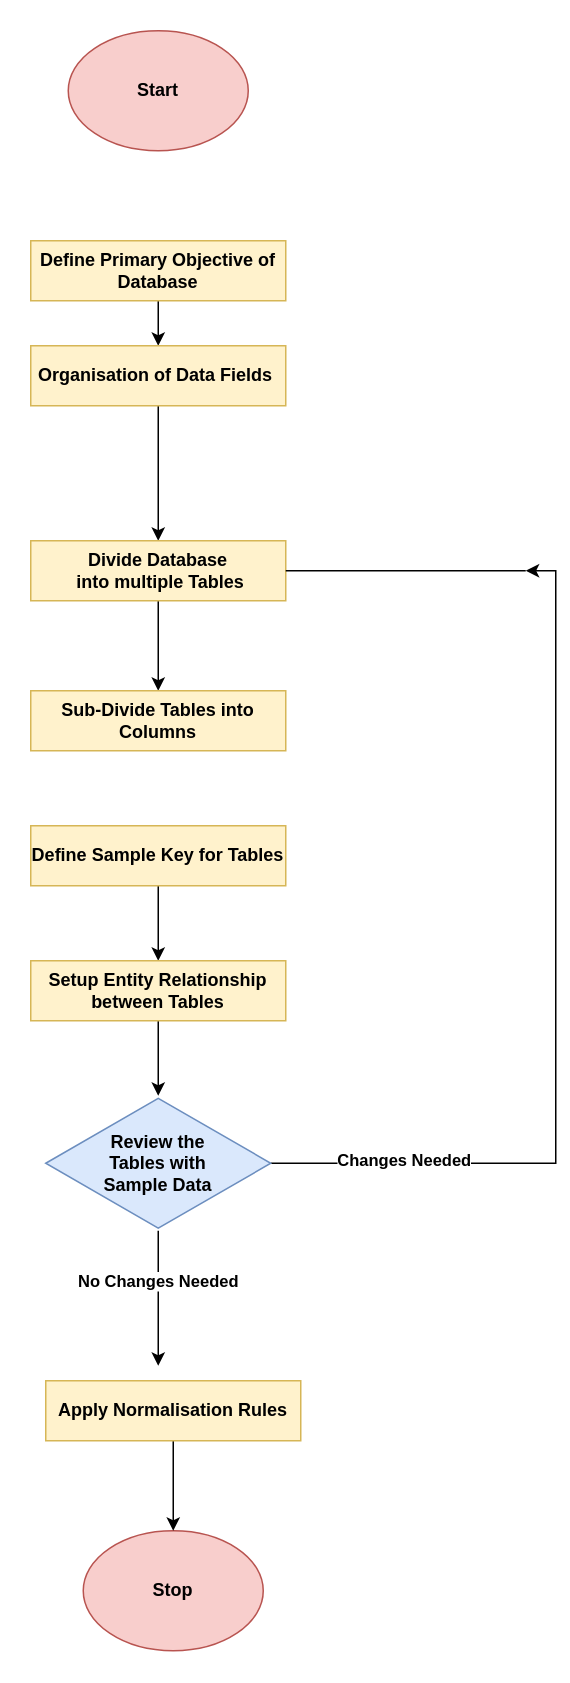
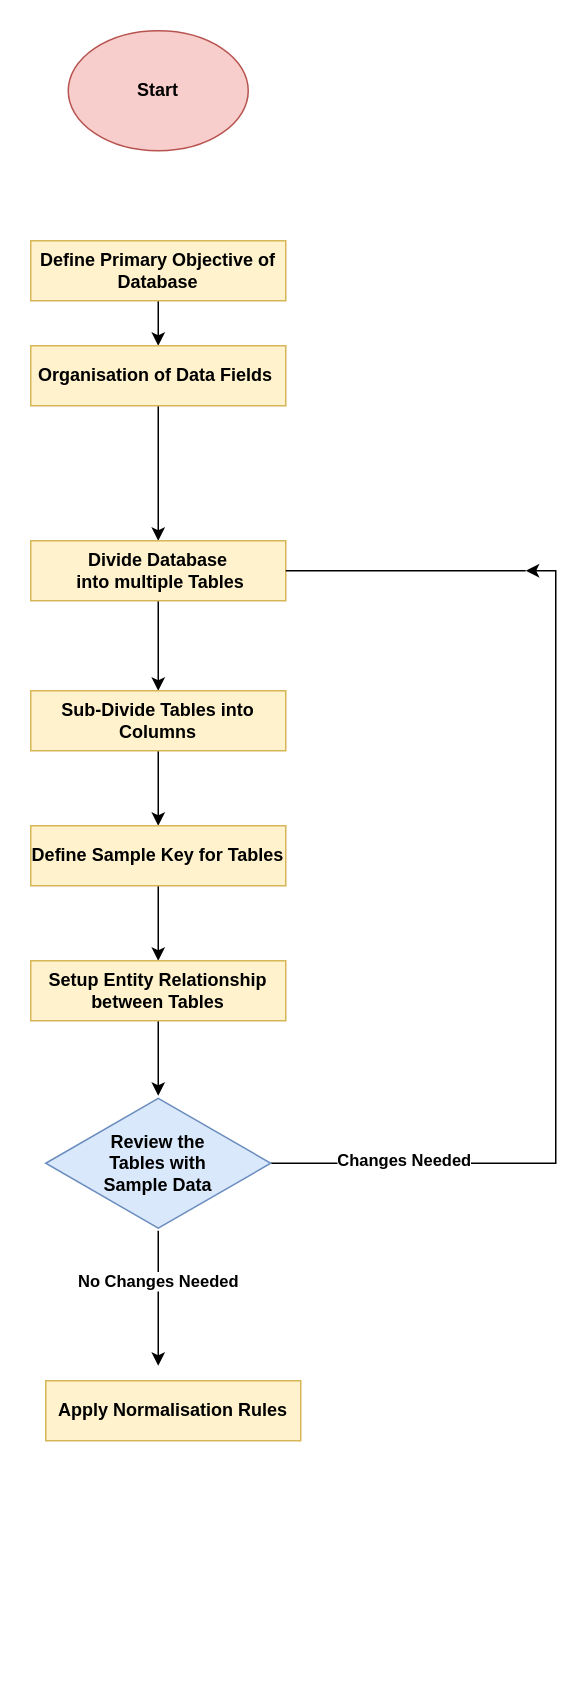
edge "Sub-Divide Tables into Columns" -> "Define Sample Key for Tables": added
edge "Apply Normalisation Rules" -> "Stop": removed
node "Stop": removed
